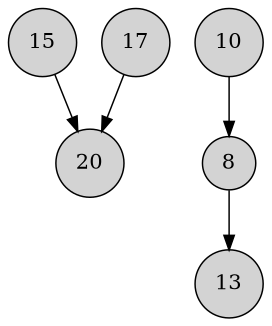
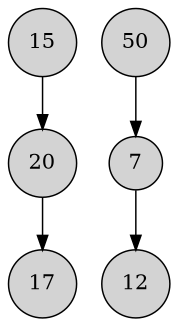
node "10": label "10" -> "50"
edge "17" -> "20": reversed
node "8": label "8" -> "7"
node "13": label "13" -> "12"
